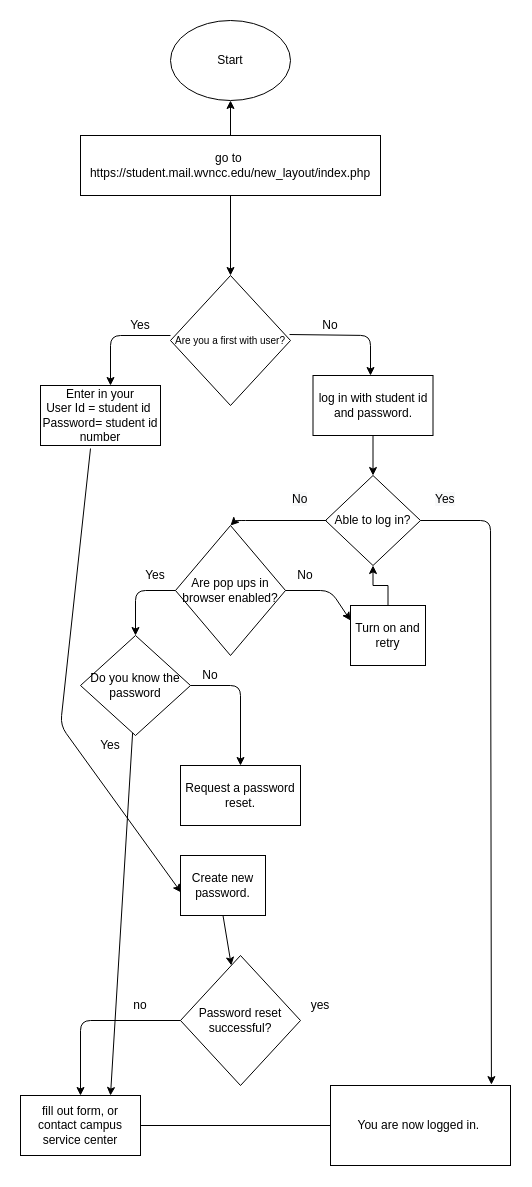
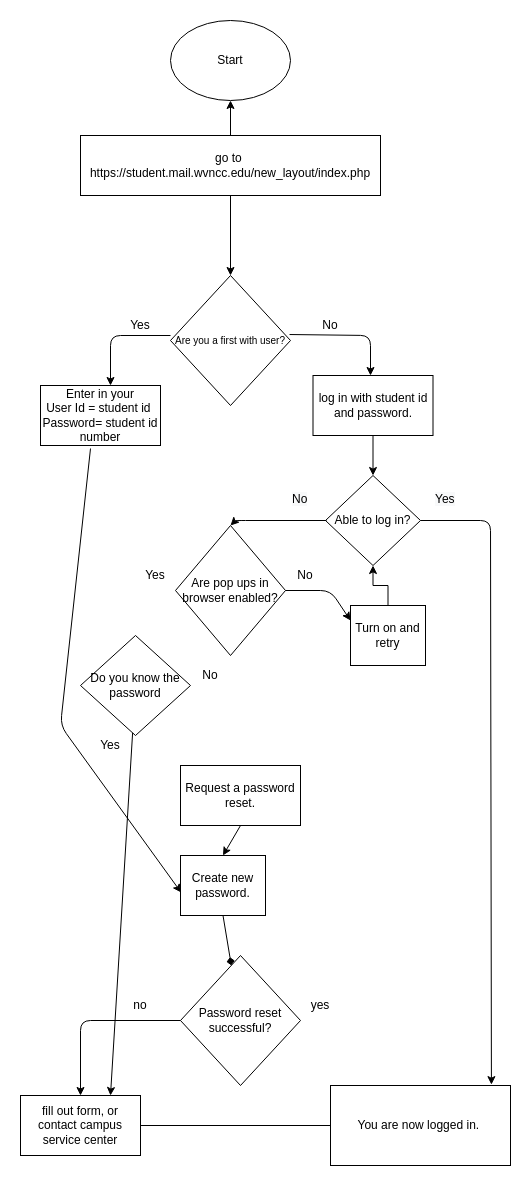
edge "Are pop ups in browser enabled?" -> "Do you know the password": removed
edge "Do you know the password" -> "Request a password reset.": removed
edge "Request a password reset." -> "Create new password.": added
edge "Create new password." -> "Password reset successful?": arrowhead classic -> diamond
